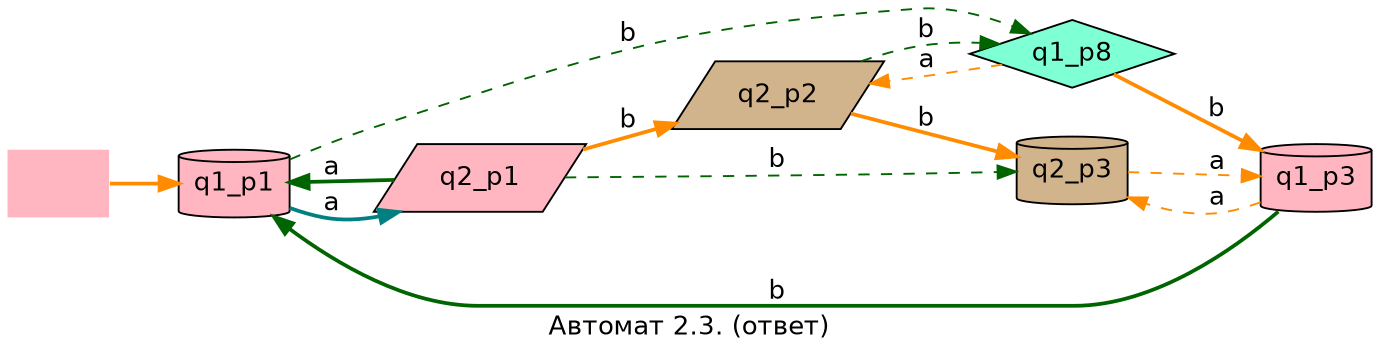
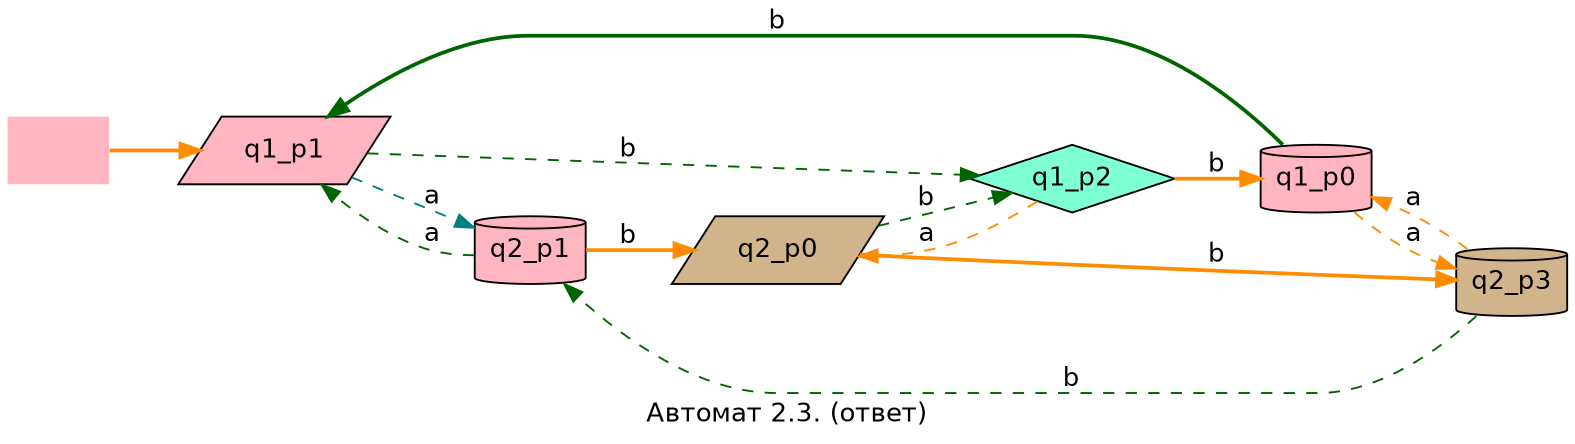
node "q1_p8": label "q1_p8" -> "q1_p2"
node "q2_p2": label "q2_p2" -> "q2_p0"
edge "q2_p1" -> "q2_p3": reversed
node "q2_p1": shape parallelogram -> cylinder
node "q1_p3": label "q1_p3" -> "q1_p0"
edge "q2_p1" -> "q1_p1": style bold -> dashed
node "q1_p1": shape cylinder -> parallelogram
edge "q1_p1" -> "q2_p1": style bold -> dashed
